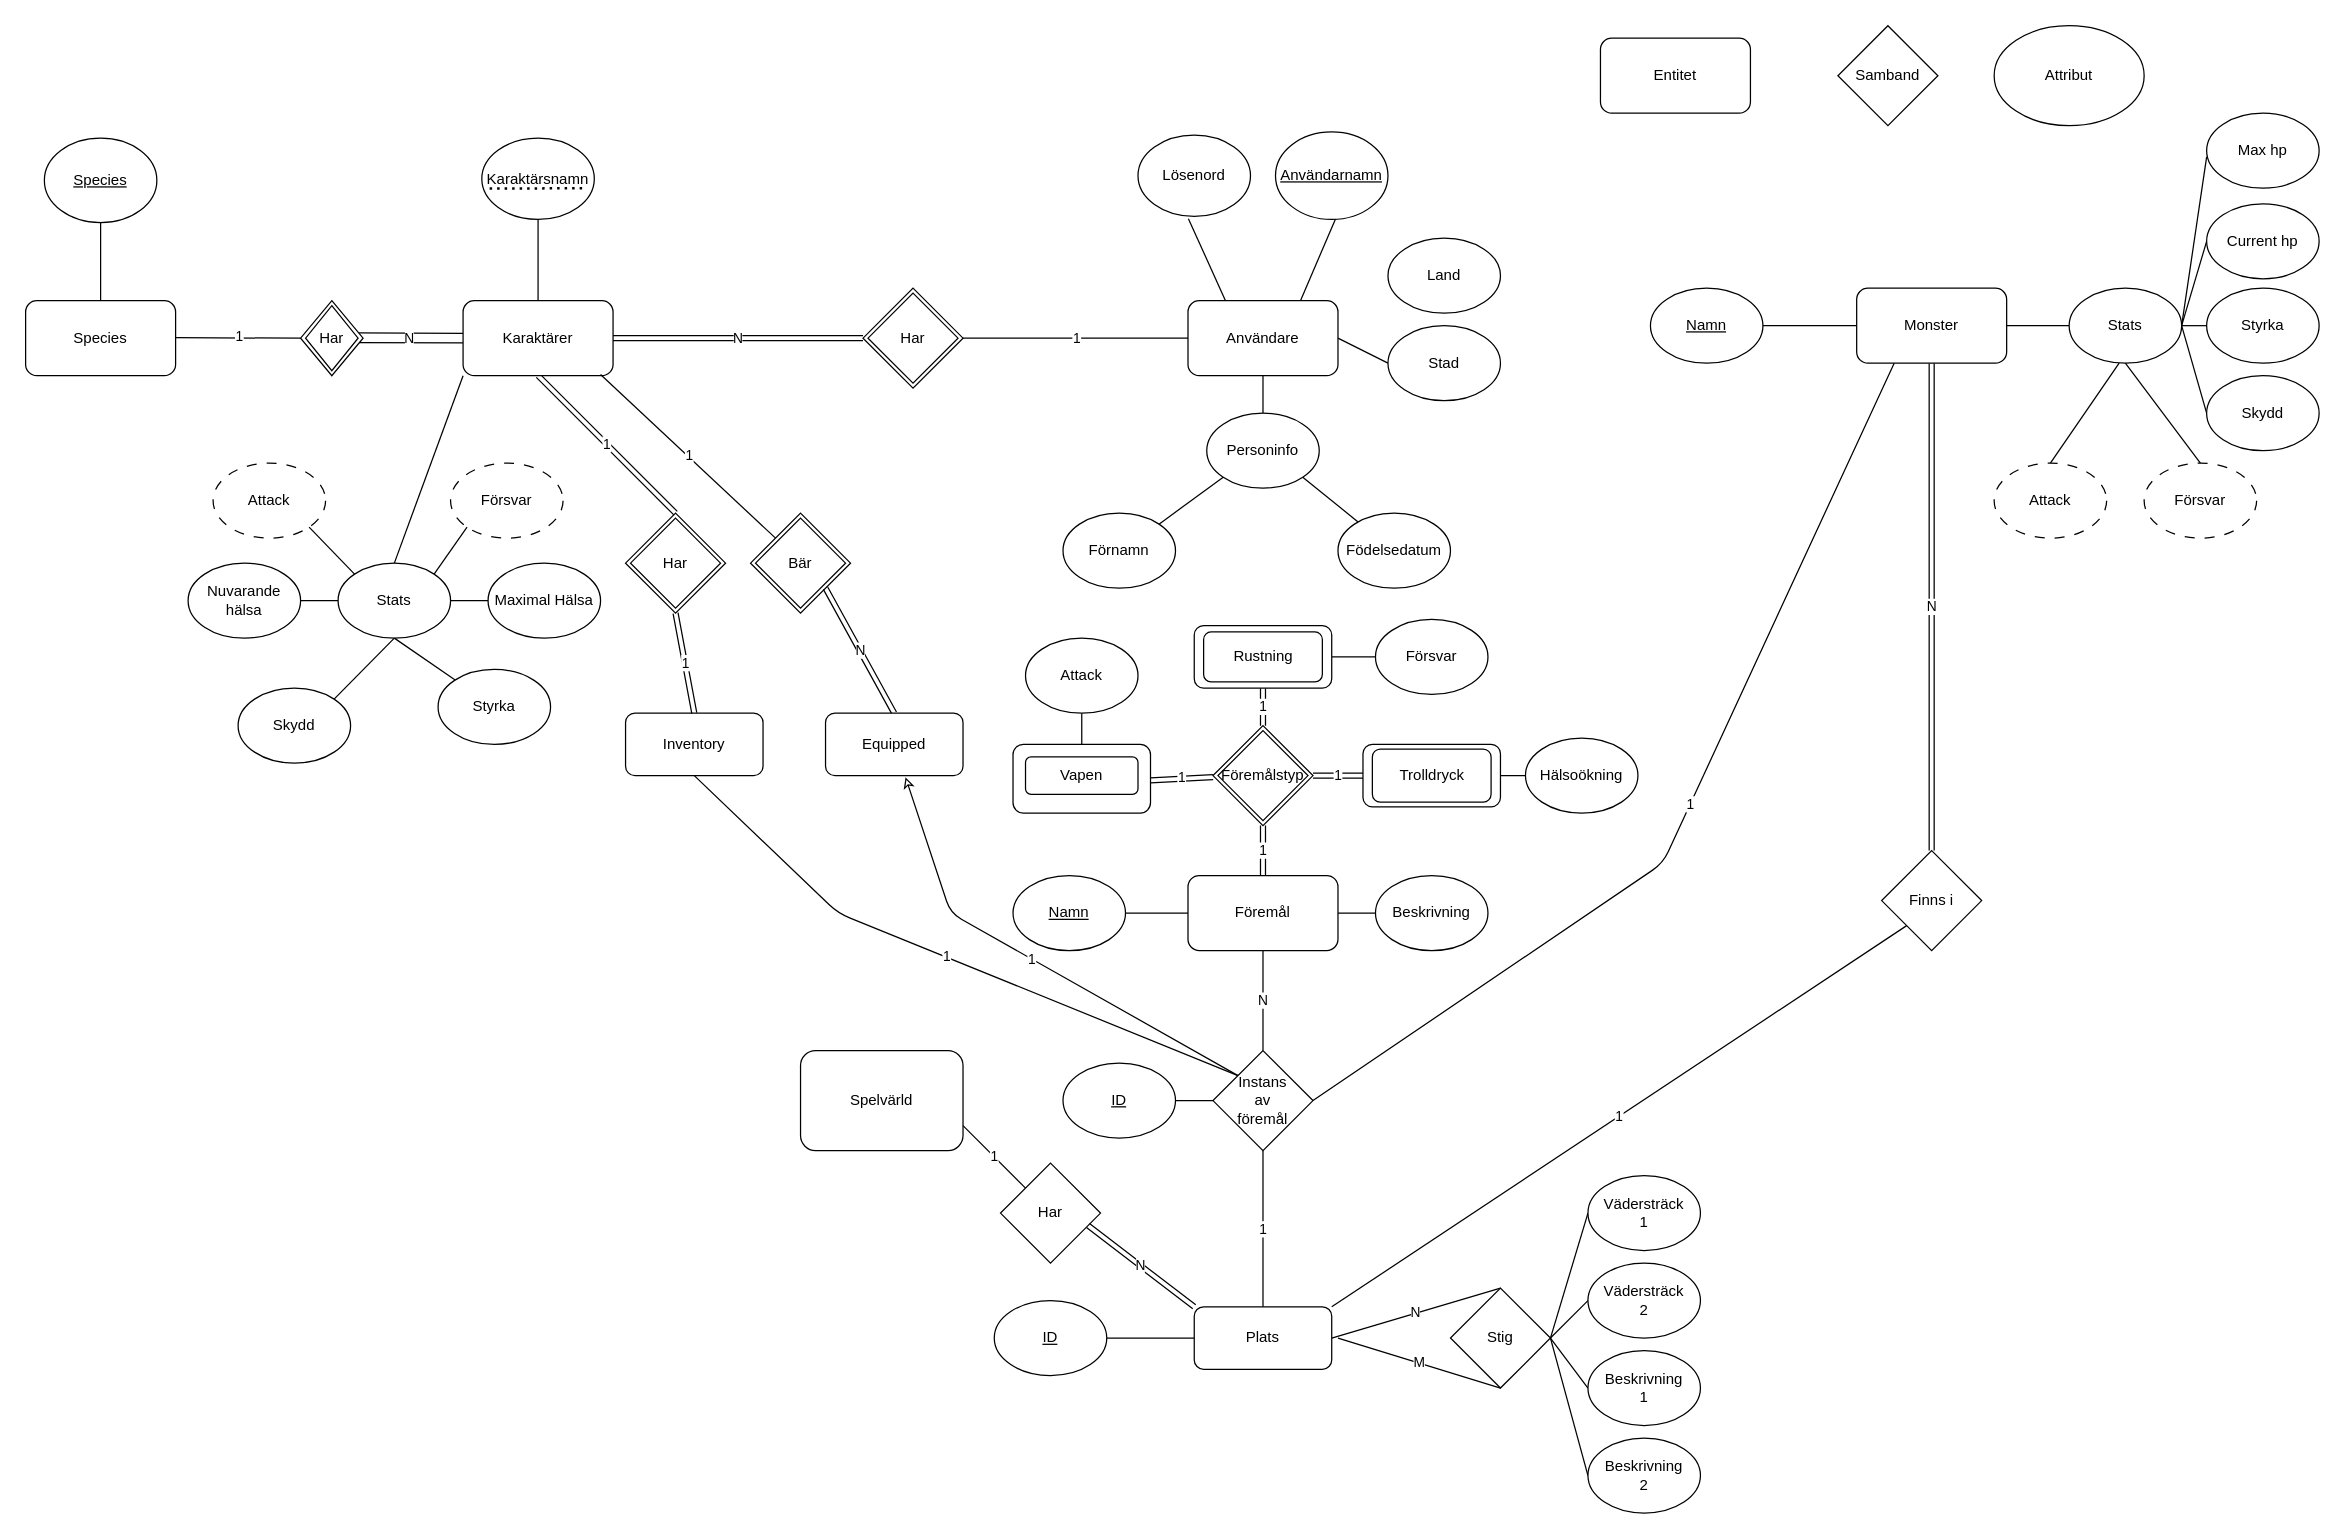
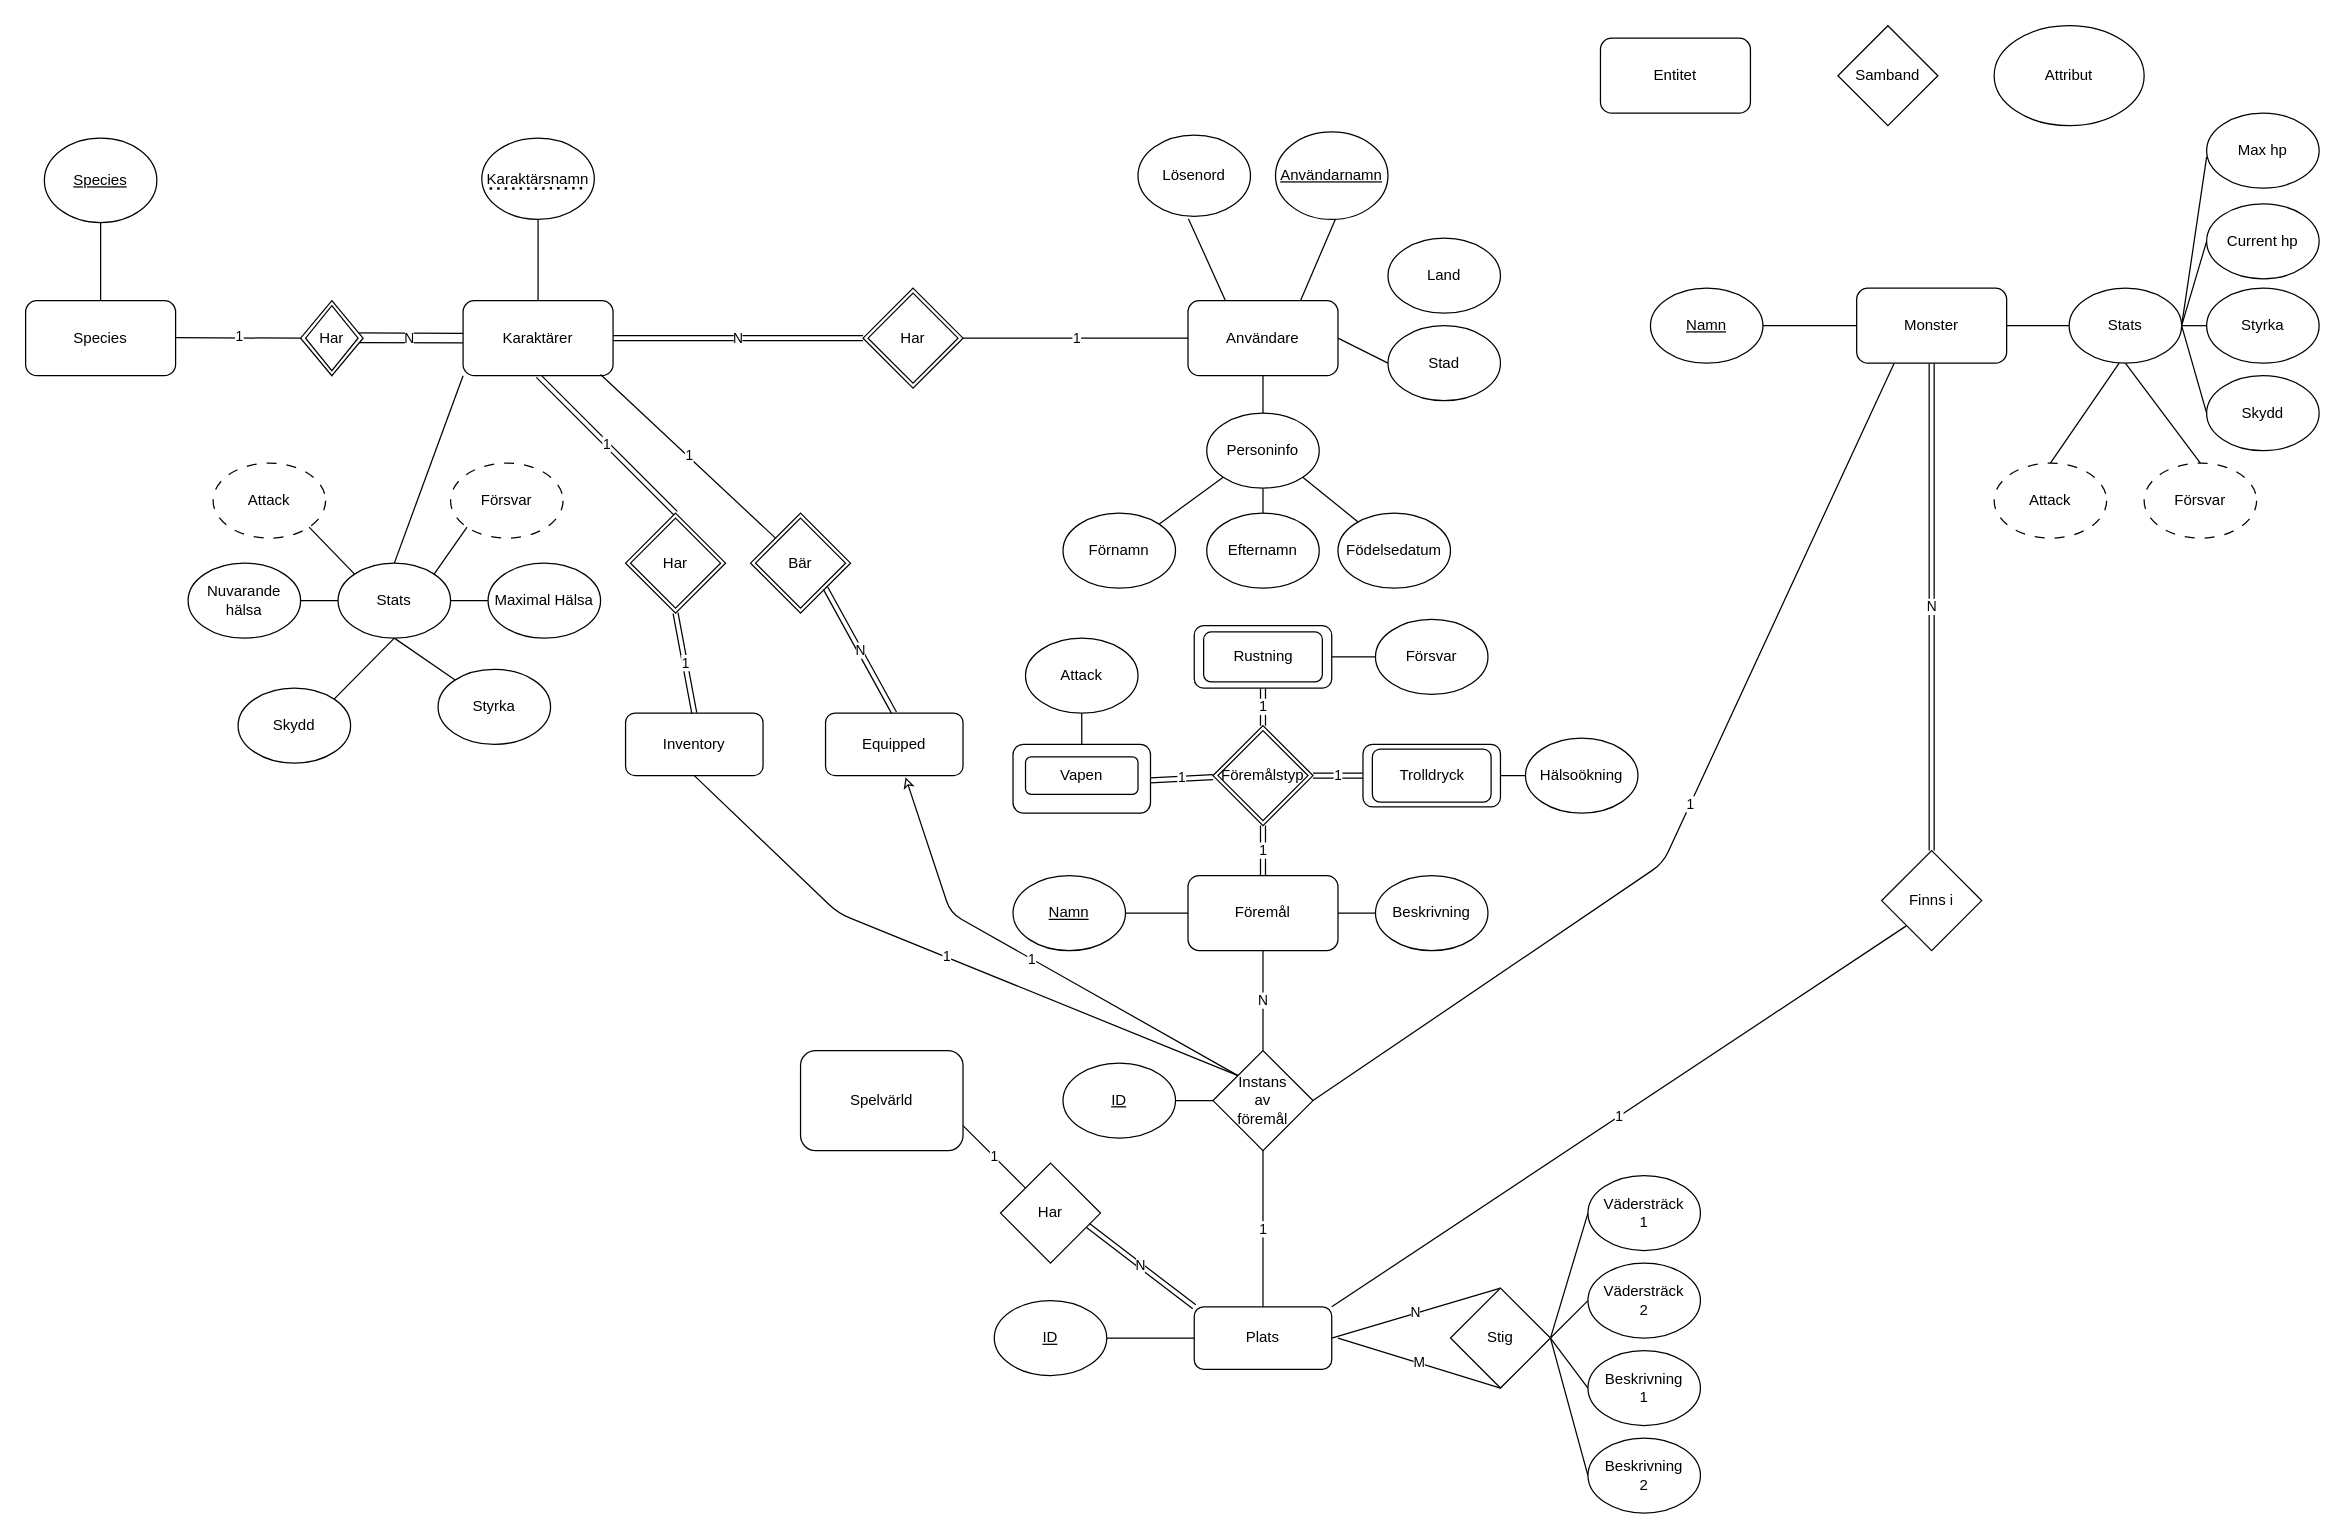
edge "Personinfo" -- "Efternamn": added
node "Efternamn": added
